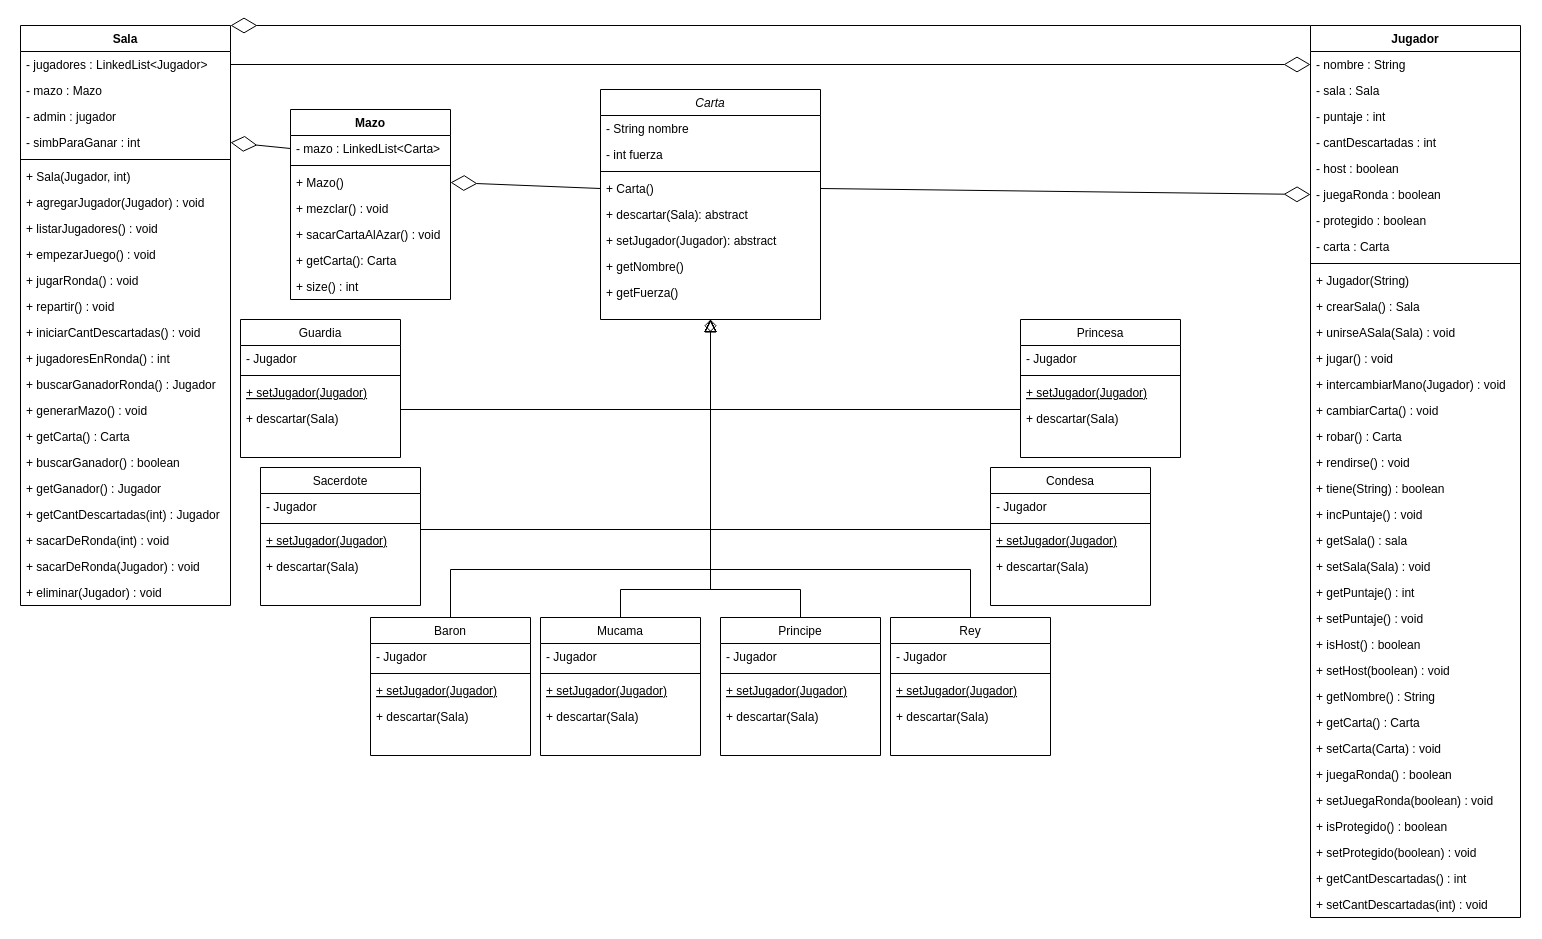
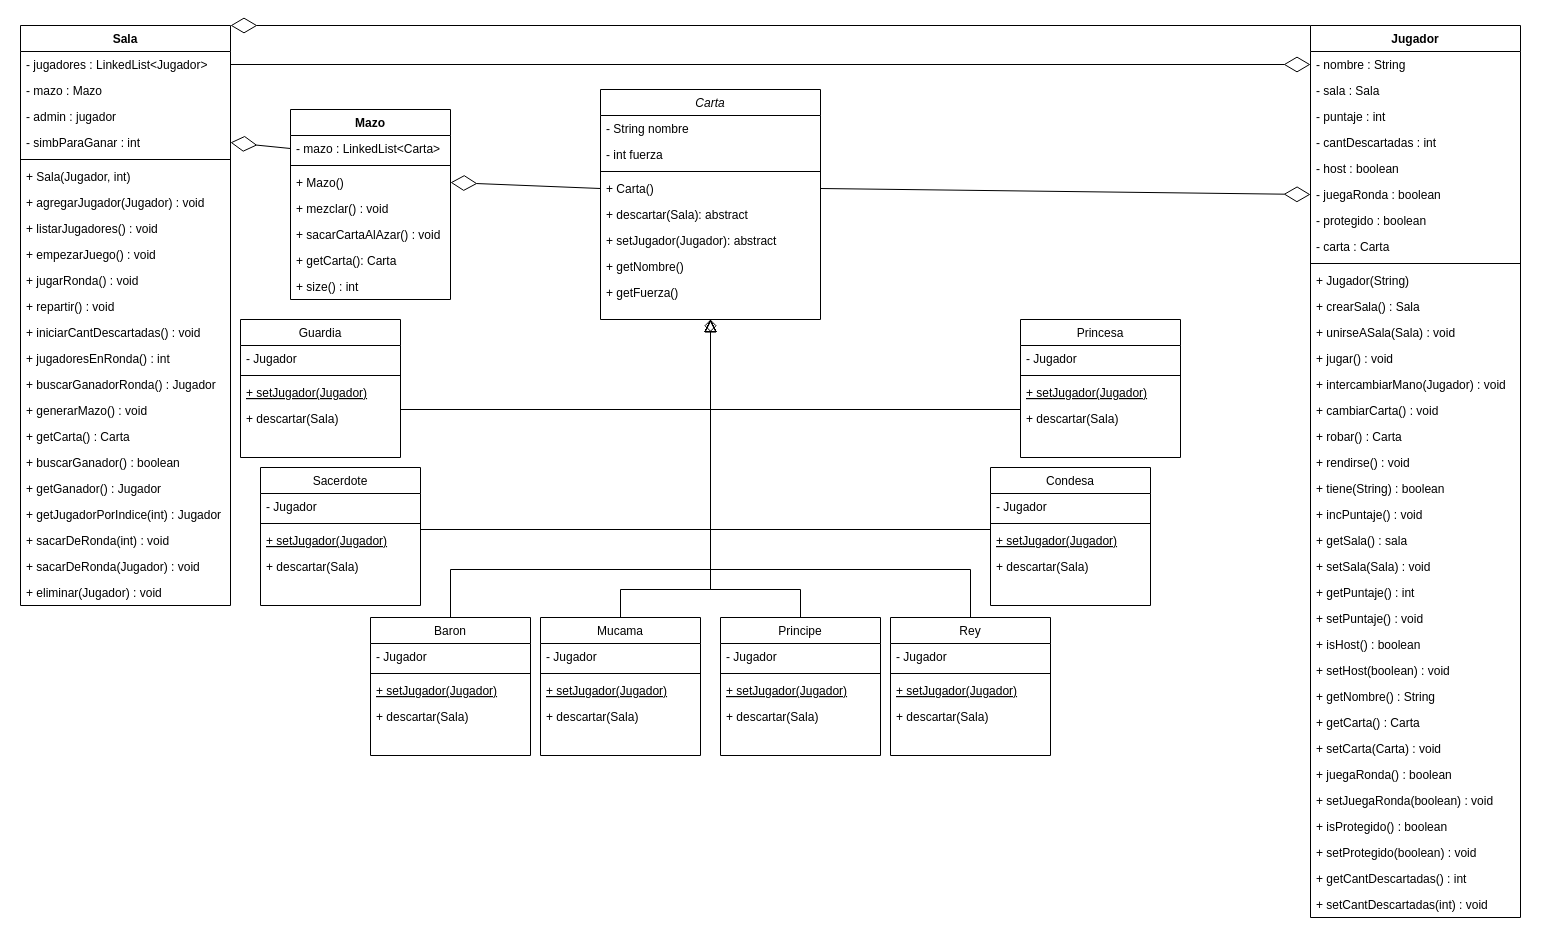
node "+ getCantDescartadas(int) : Jugador": label "+ getCantDescartadas(int) : Jugador" -> "+ getJugadorPorIndice(int) : Jugador"
